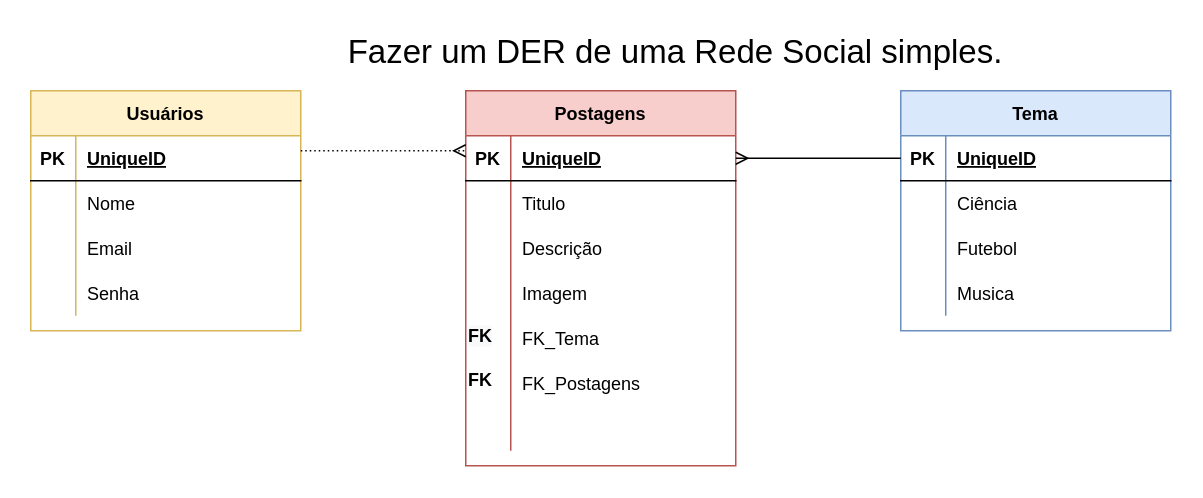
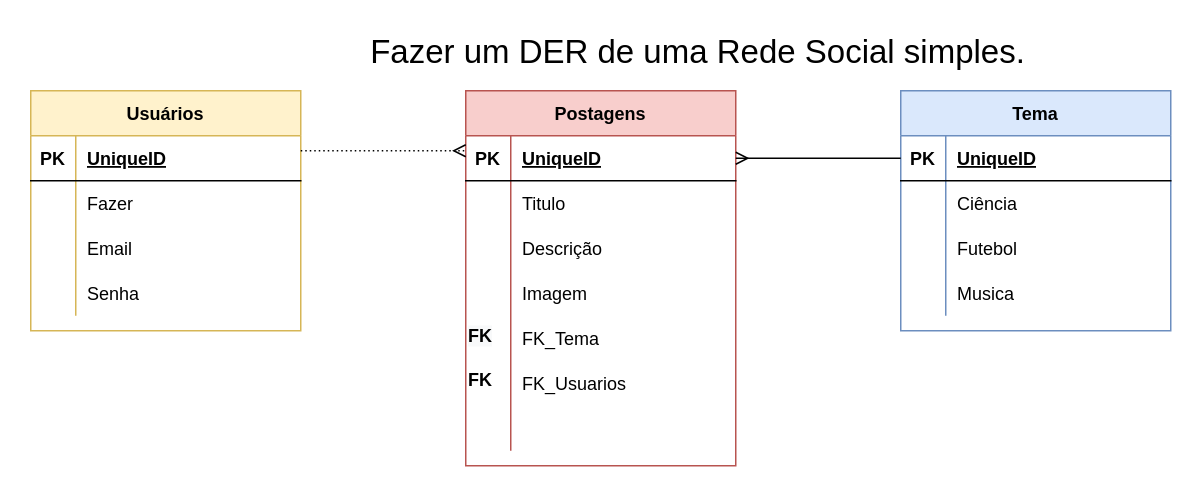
node "Fazer um DER de uma Rede Social simples.": moved (676, 53) -> (698, 53)
node "Nome": label "Nome" -> "Fazer"
node "FK_Postagens": label "FK_Postagens" -> "FK_Usuarios"
